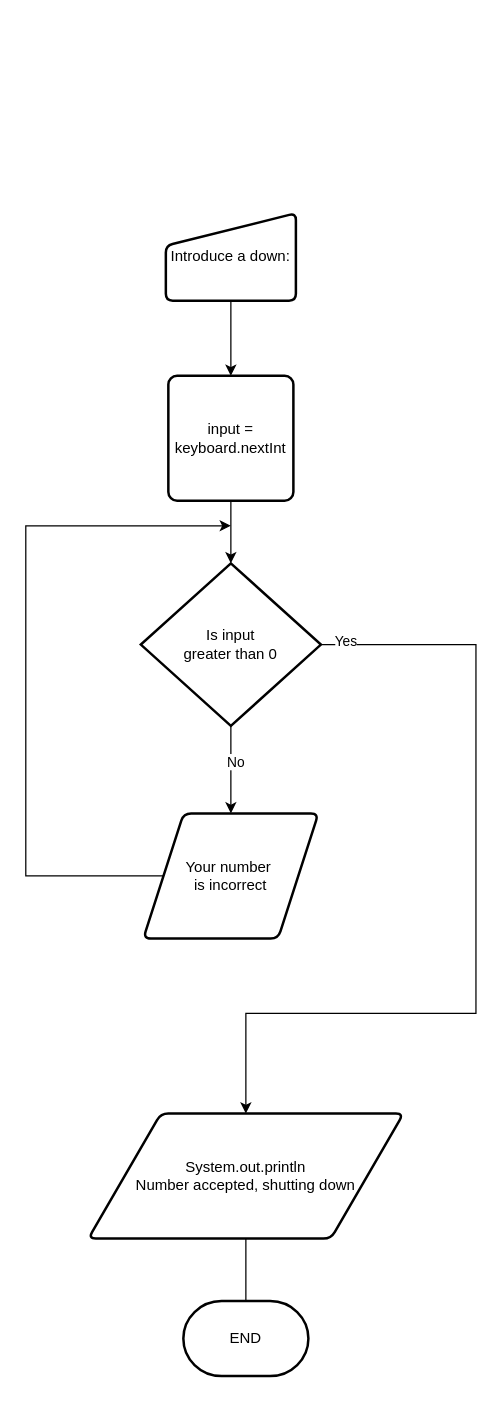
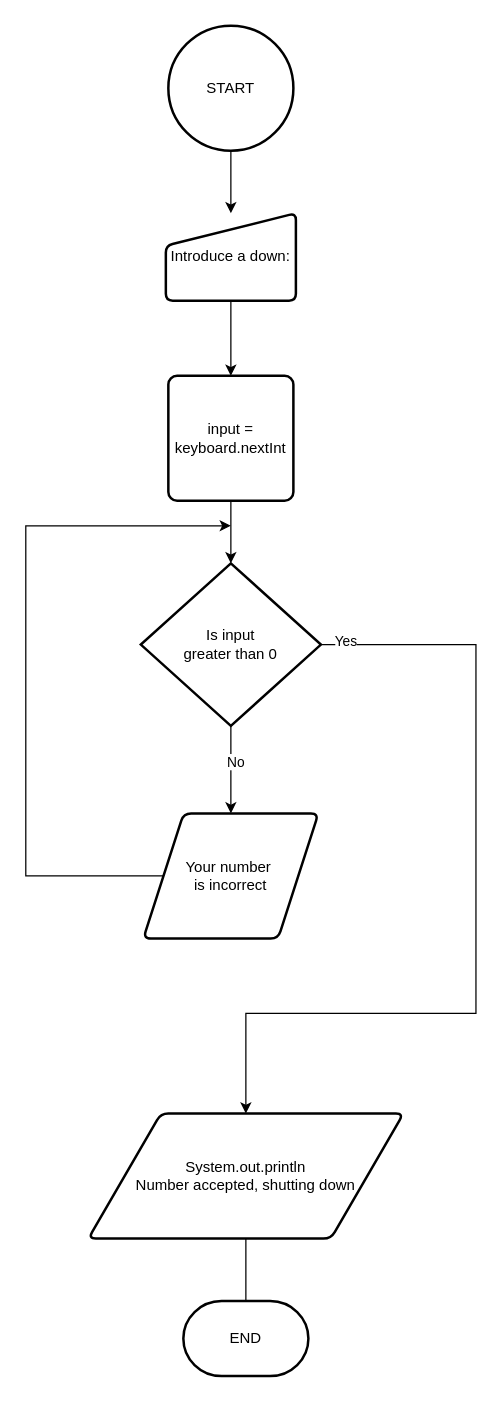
node "START": added
edge "START" -> "Introduce a down:": added
